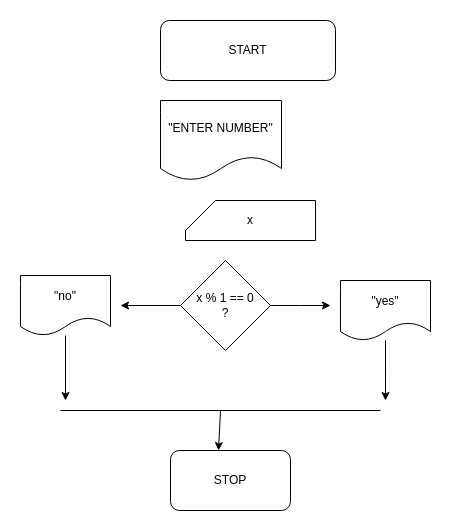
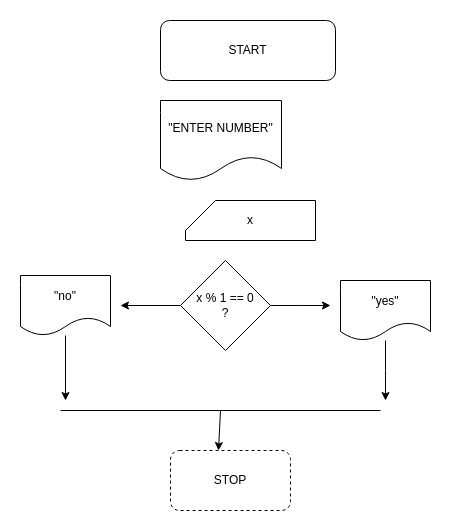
node "STOP": style solid -> dashed
